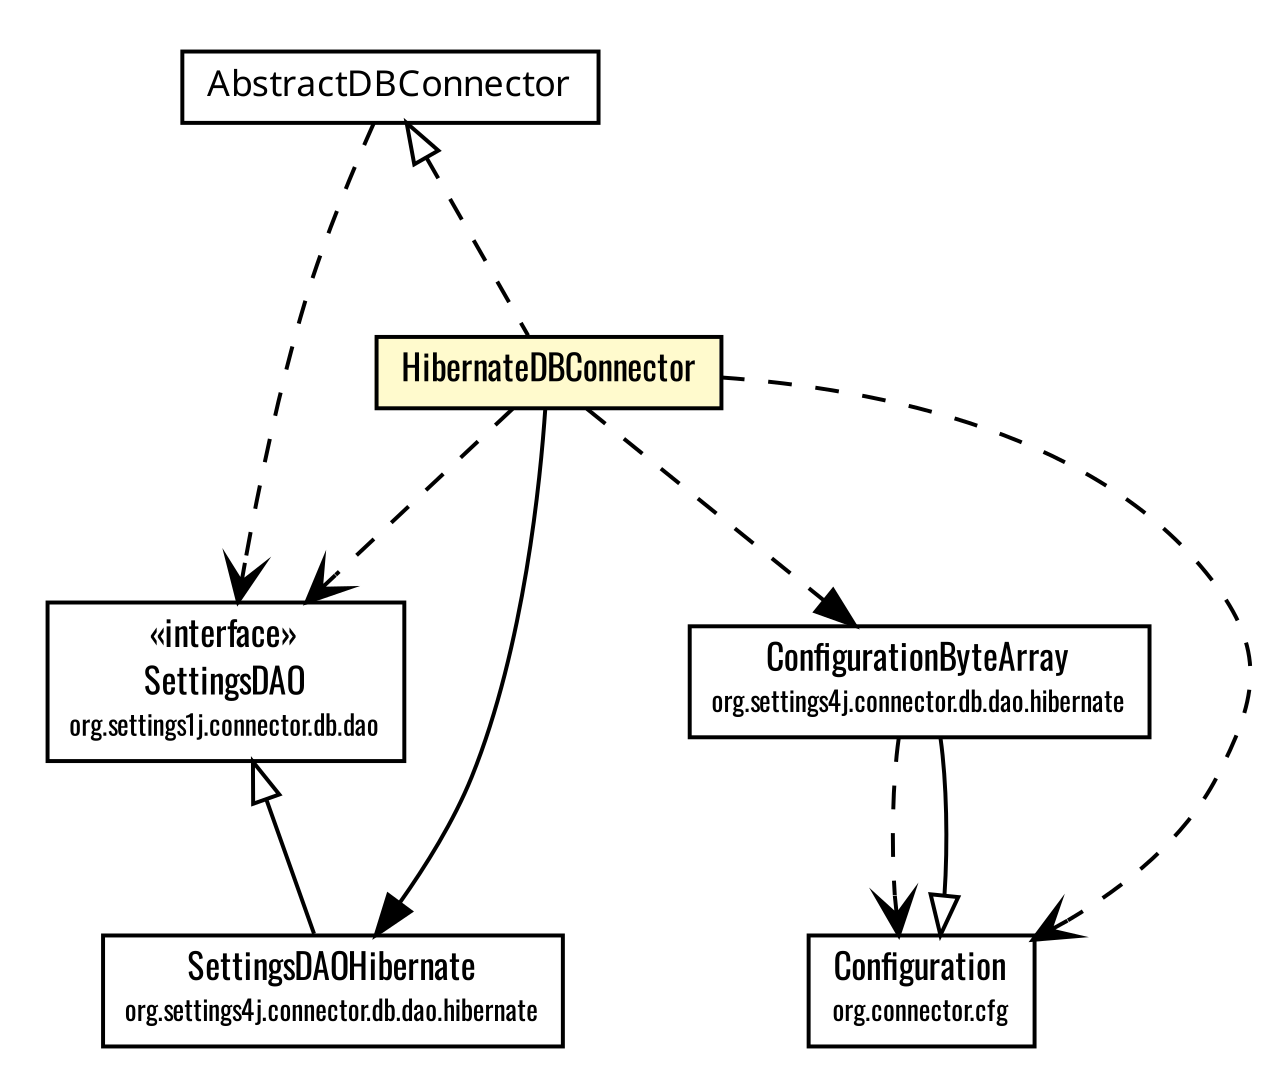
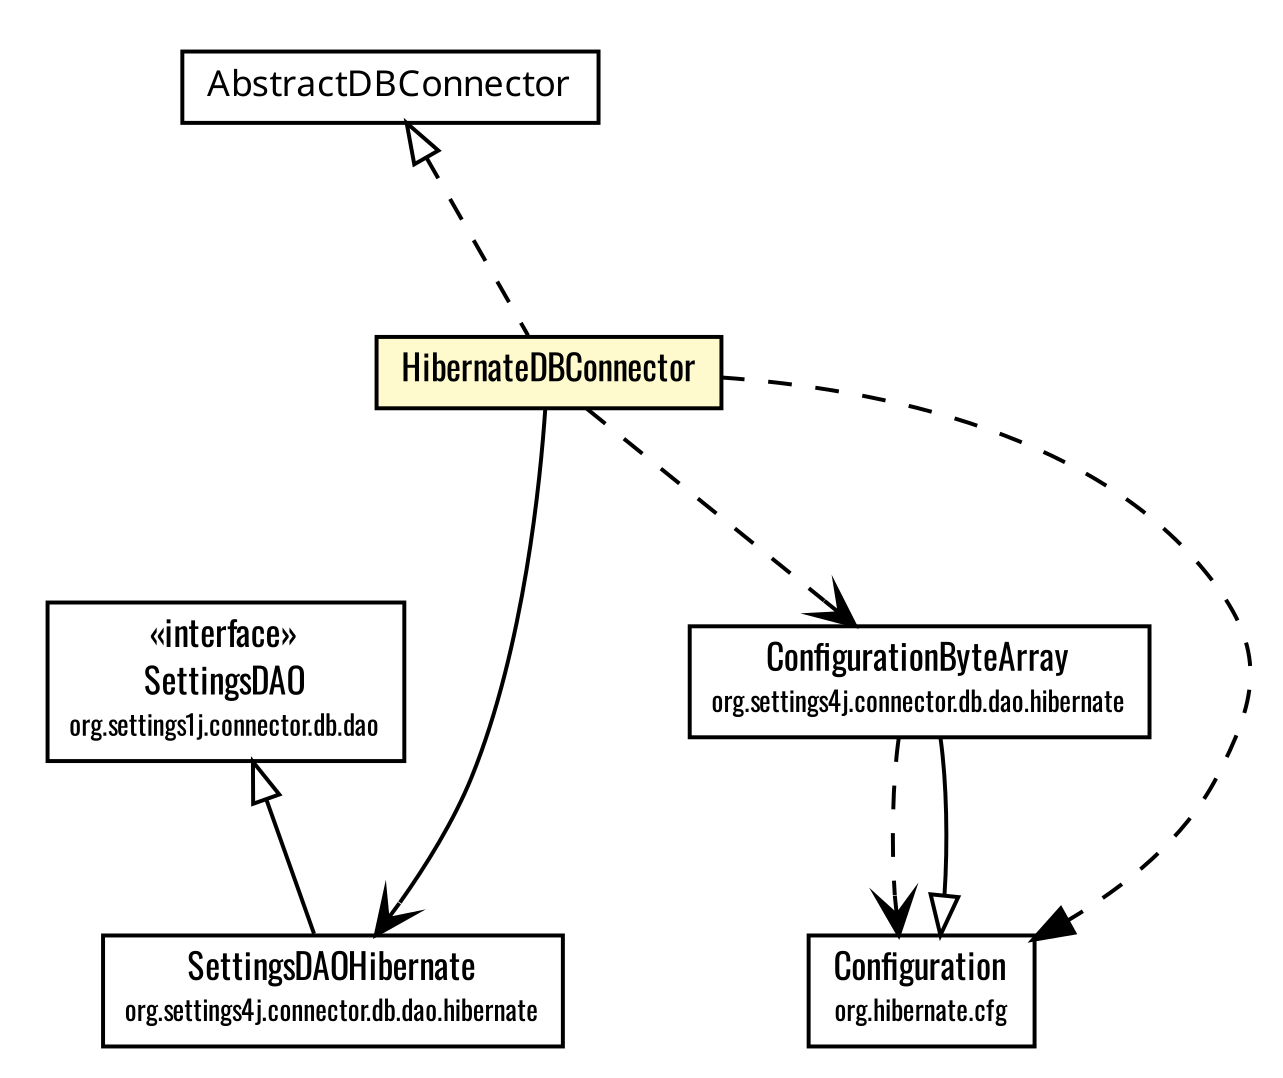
edge "AbstractDBConnector" -> "SettingsDAO": removed
edge "HibernateDBConnector" -> "SettingsDAO": removed
edge "HibernateDBConnector" -> "ConfigurationByteArray": arrowhead normal -> open
edge "HibernateDBConnector" -> "Configuration": arrowhead open -> normal
edge "HibernateDBConnector" -> "SettingsDAOHibernate": arrowhead normal -> open
node "Configuration": text "org.connector.cfg" -> "org.hibernate.cfg"
